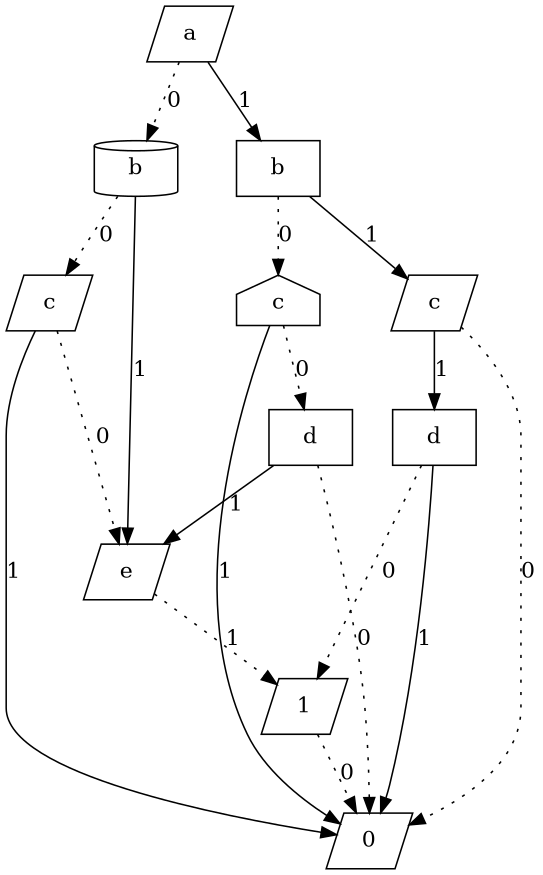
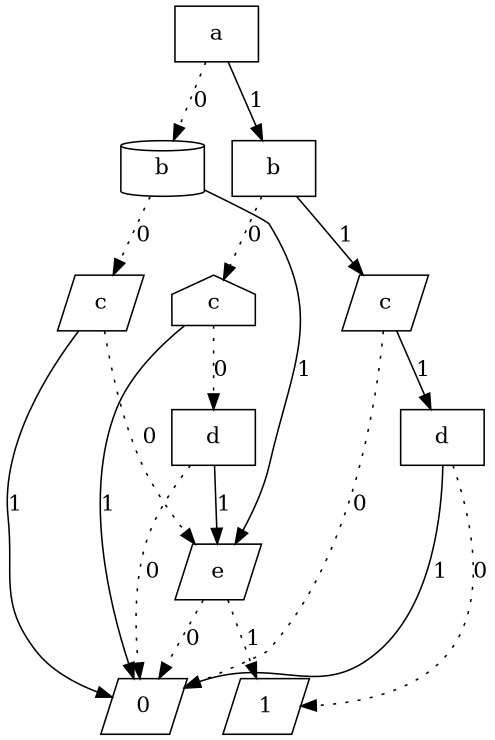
node "a": shape parallelogram -> box
edge "1" -> "0": now "e" -> "0"
